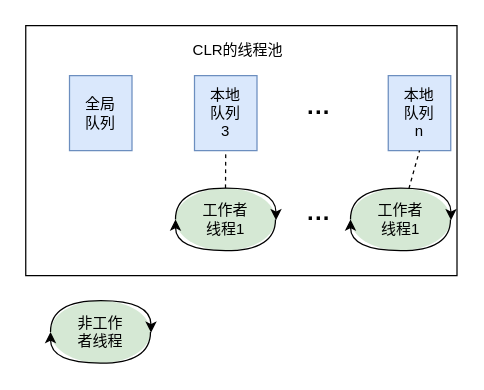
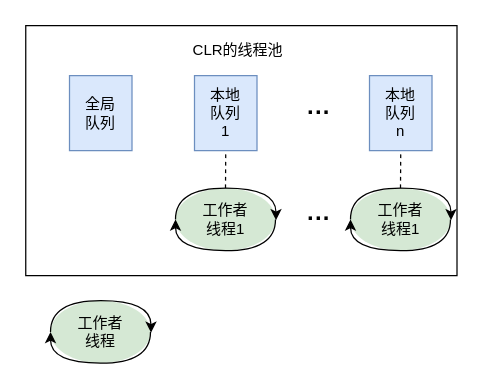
node "本地 队列 3": label "本地 队列 3" -> "本地 队列 1"
node "本地 队列 n": moved (419, 113) -> (401, 113)
node "非工作者线程": label "非工作者线程" -> "工作者线程"
